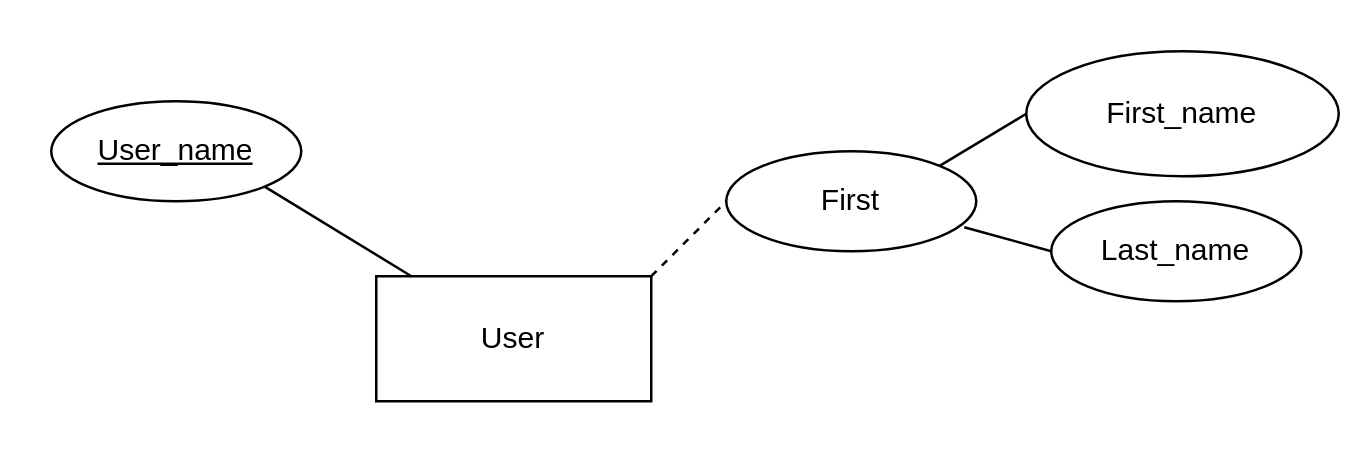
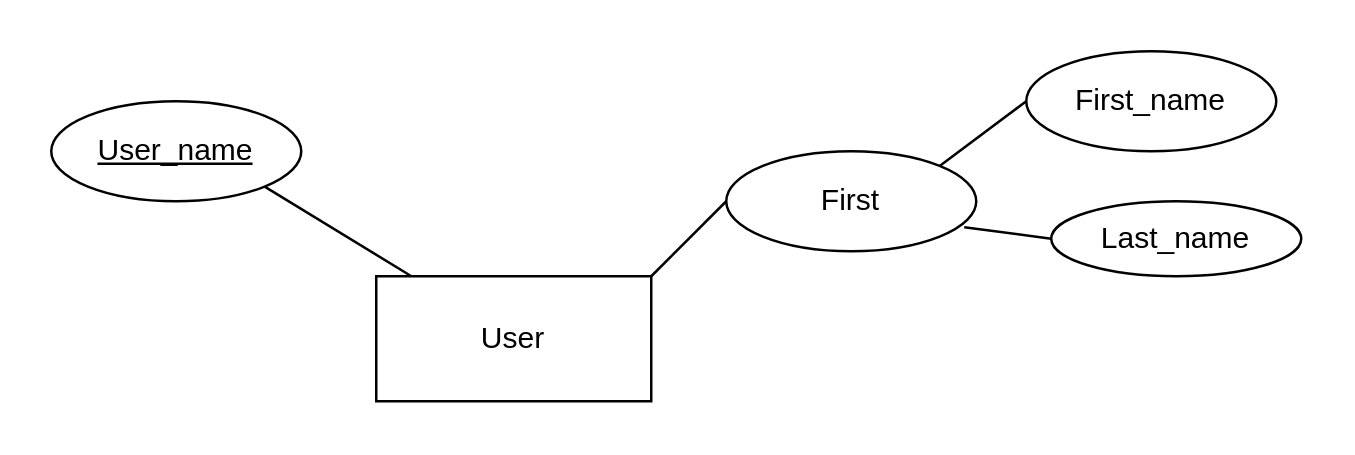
node "First_name": size 313x125 -> 250x100
edge "First" -- "User": style dashed -> solid
node "Last_name": size 250x100 -> 250x75
